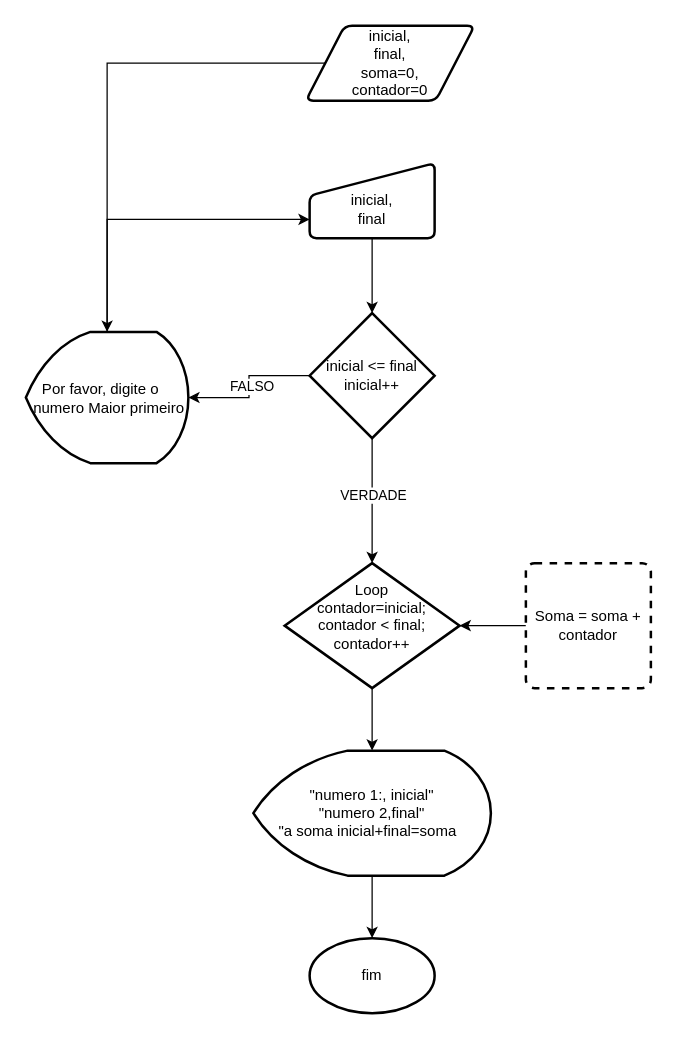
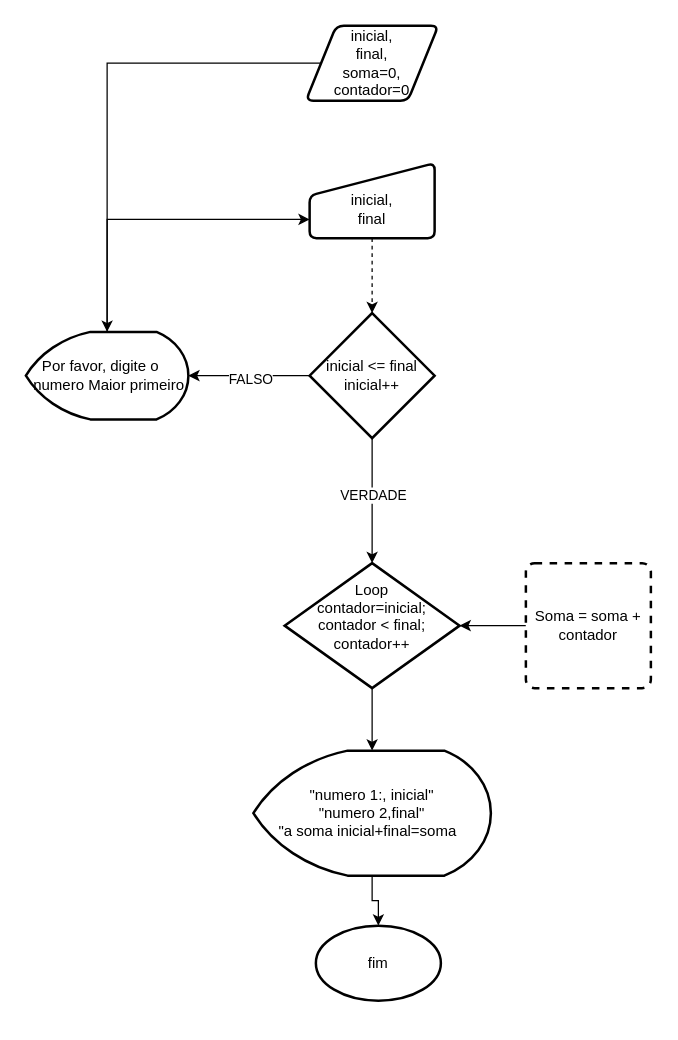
node "inicial, final, soma=0, contador=0": size 169x75 -> 133x75
edge "inicial, final" -> "inicial <= final inicial++": style solid -> dashed
node "Por favor, digite o numero Maior primeiro": size 163x131 -> 163x88
node "fim": moved (372, 976) -> (378, 963)
